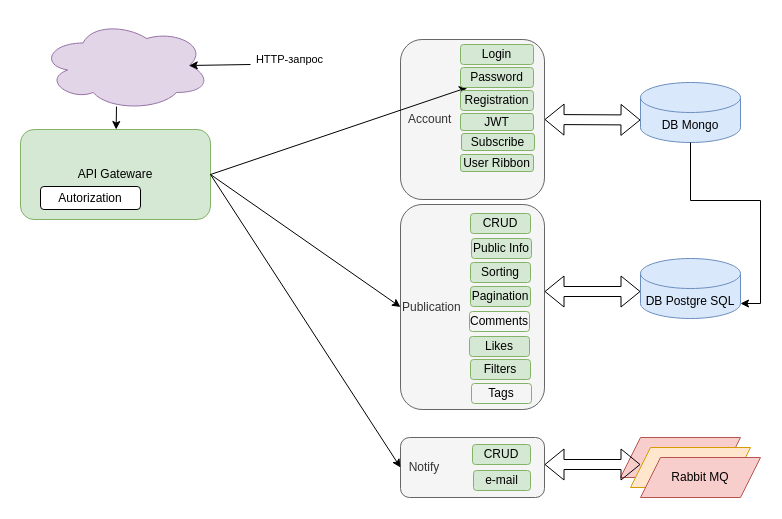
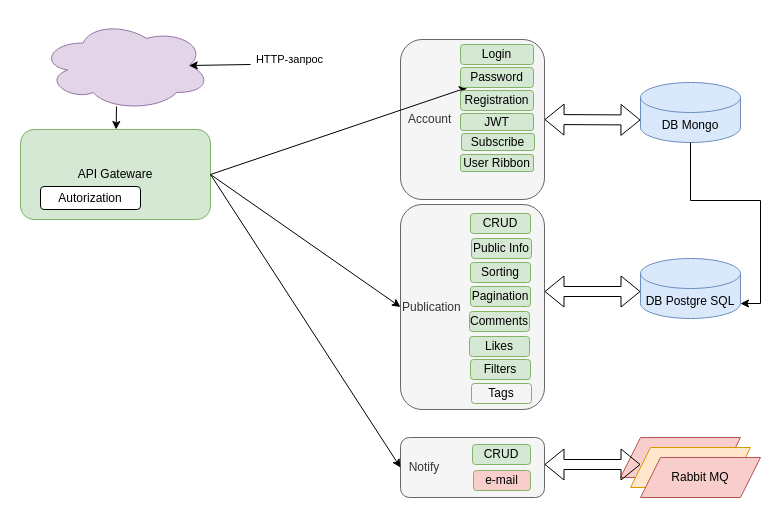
node "Comments": fillcolor #f5f5f5 -> #d5e8d4
node "e-mail": fillcolor #d5e8d4 -> #f8cecc
